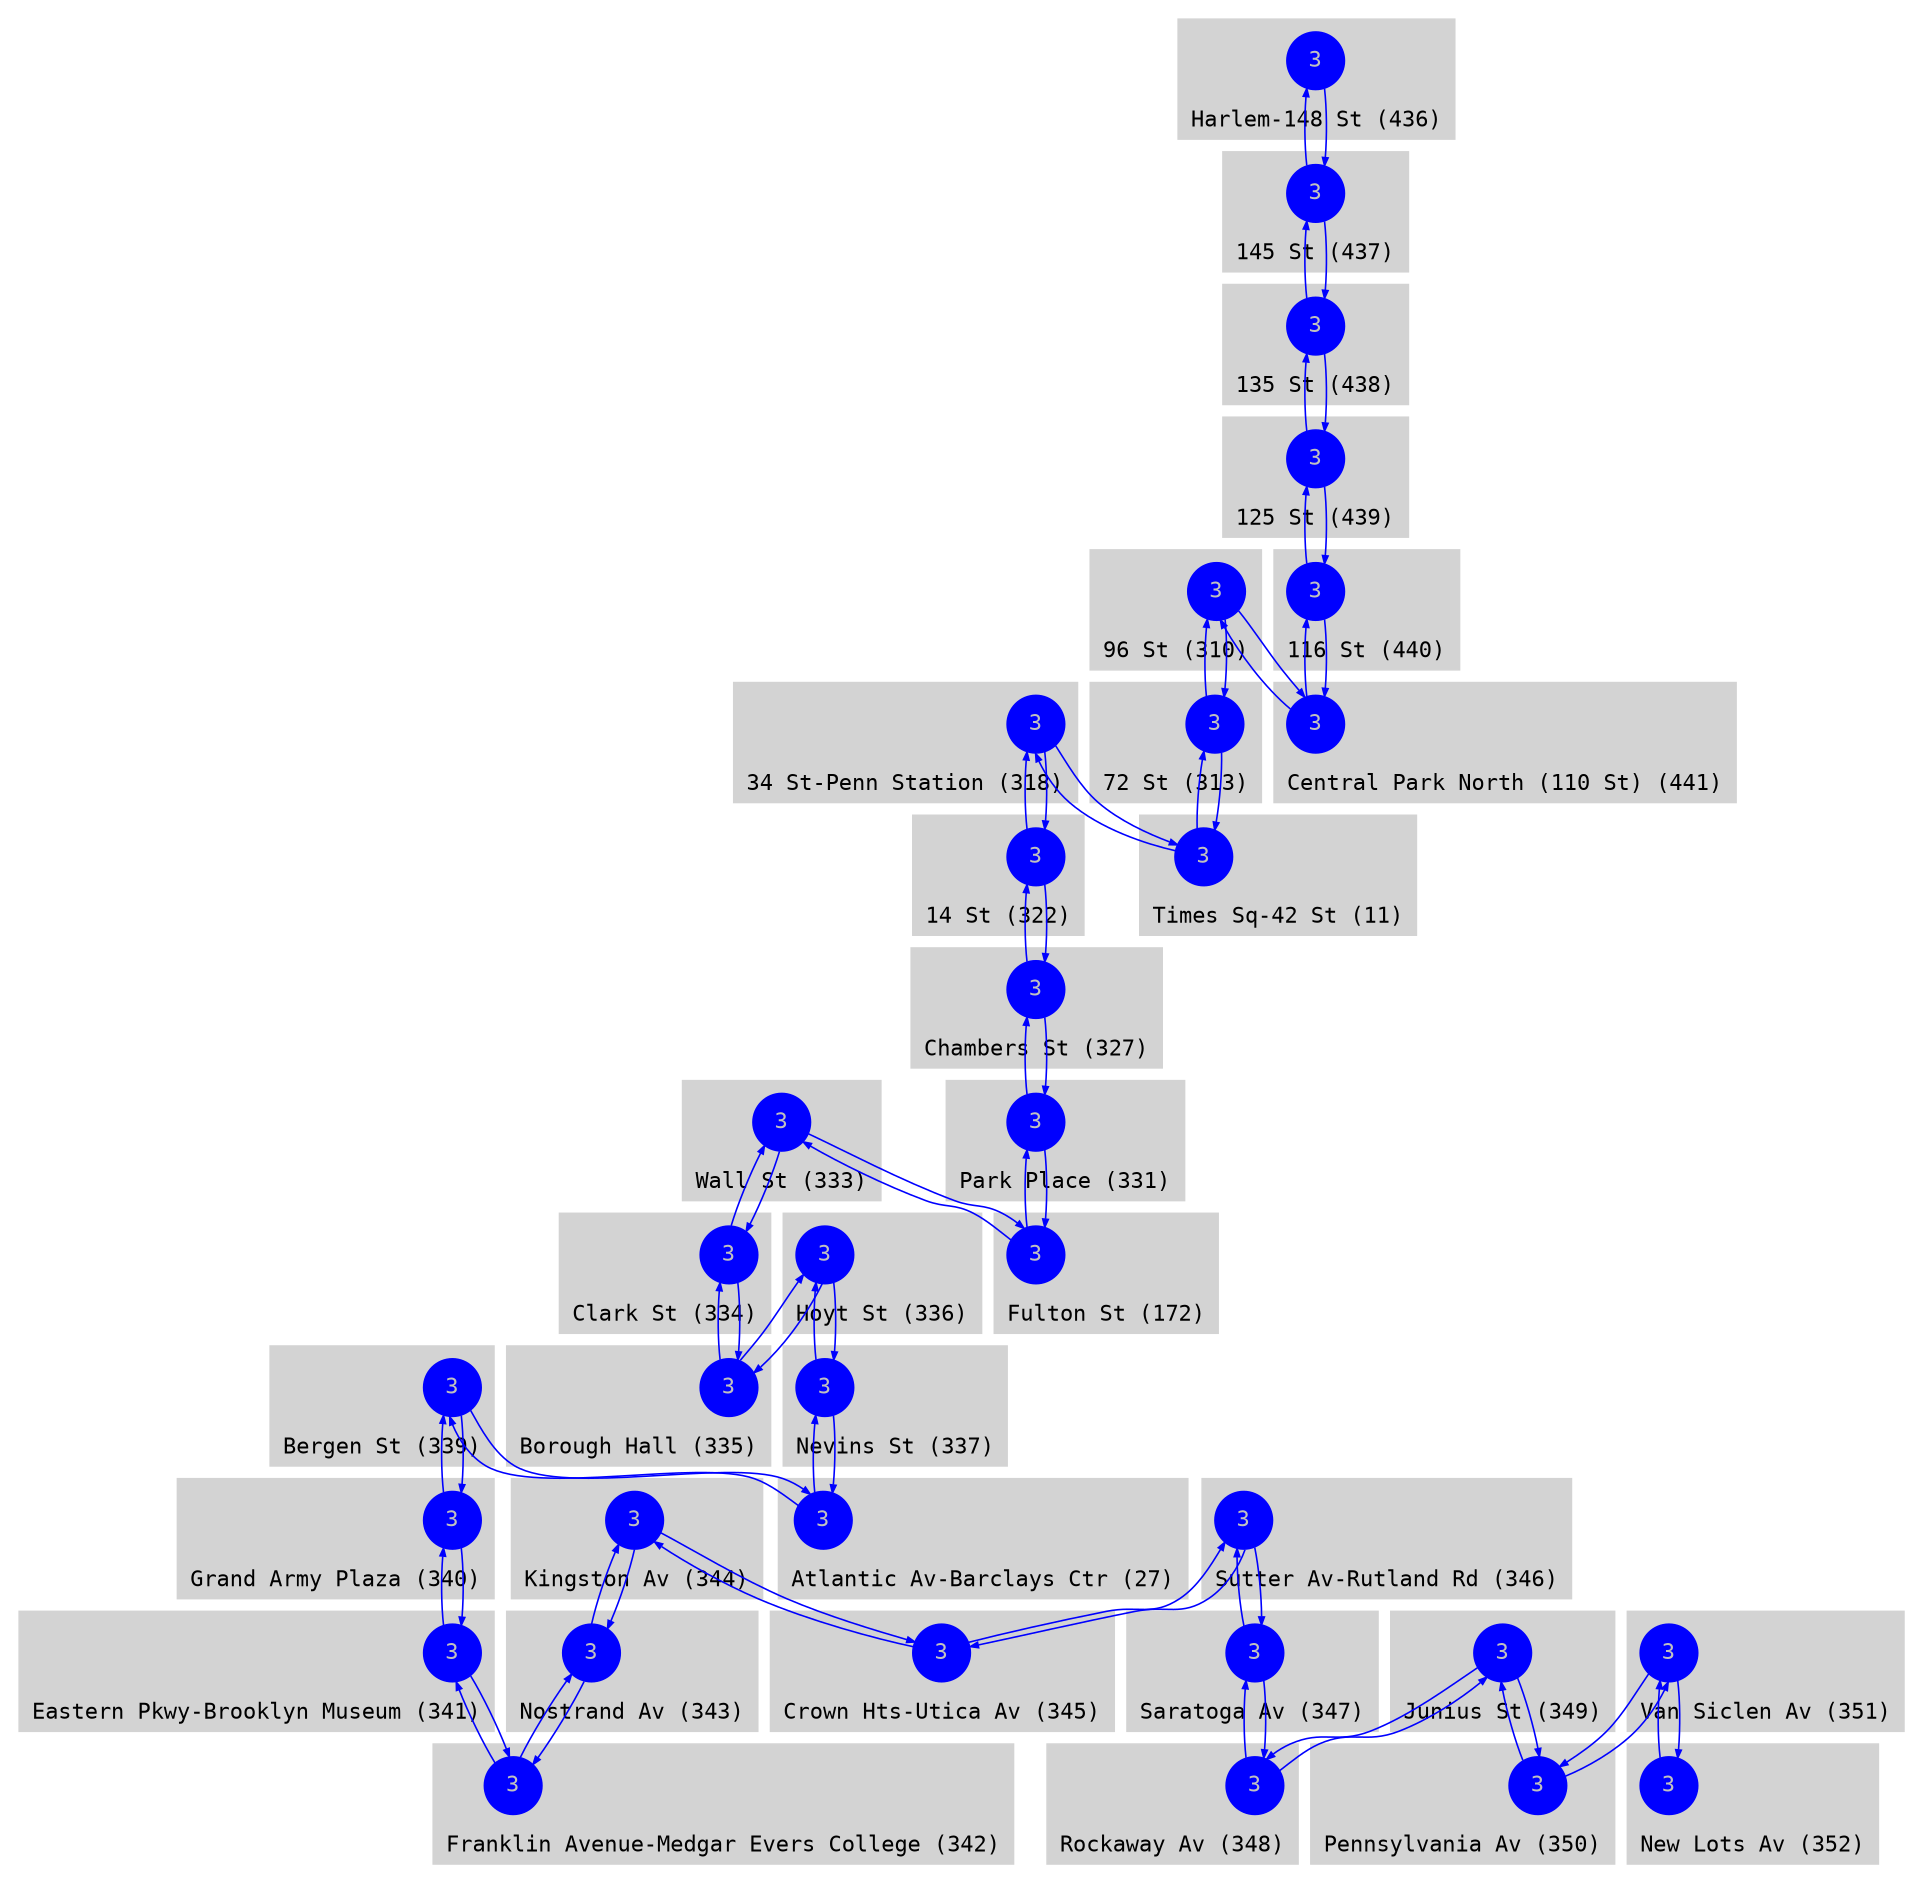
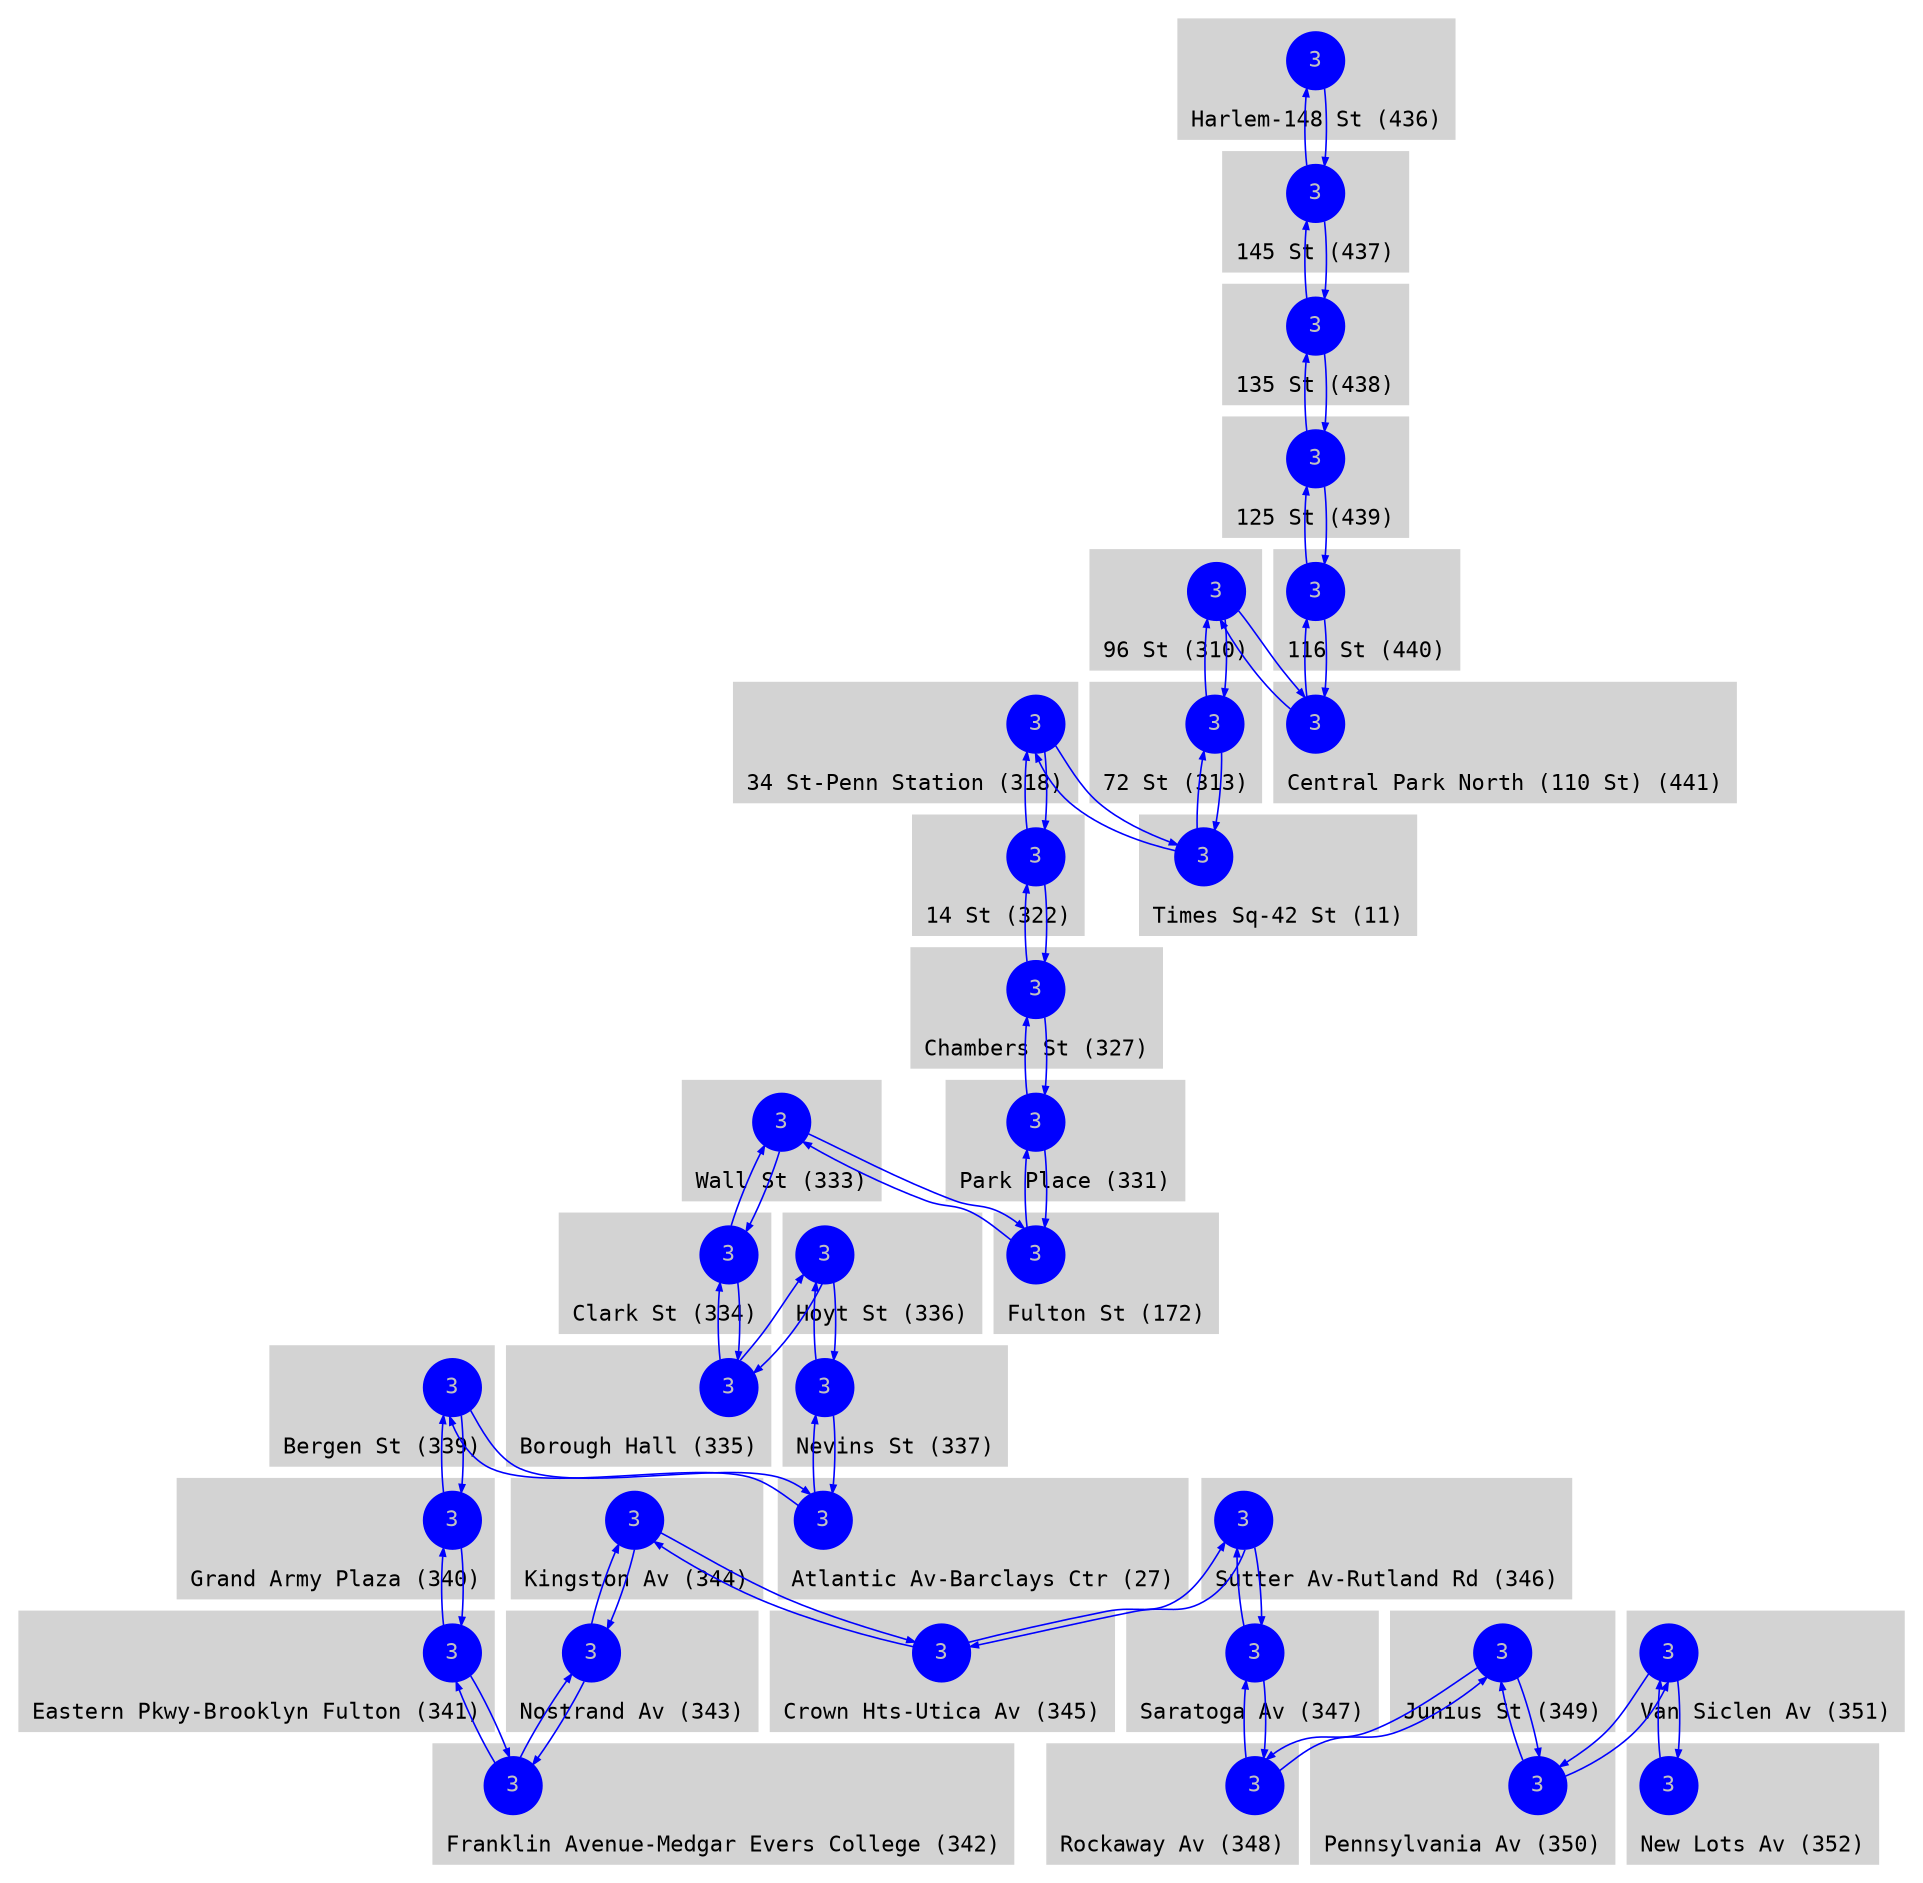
cluster "Eastern Pkwy-Brooklyn Museum (341)": label "Eastern Pkwy-Brooklyn Museum (341)" -> "Eastern Pkwy-Brooklyn Fulton (341)"
